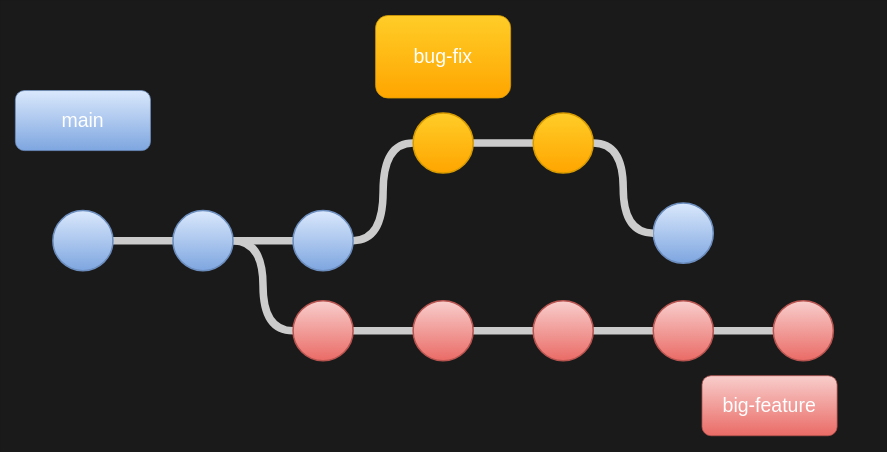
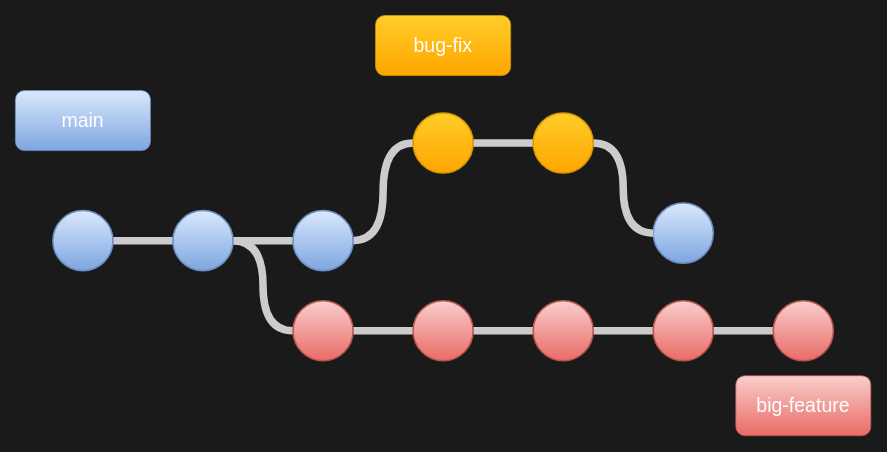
node "bug-fix": size 135x83 -> 135x60
node "big-feature": moved (769, 405) -> (803, 405)
